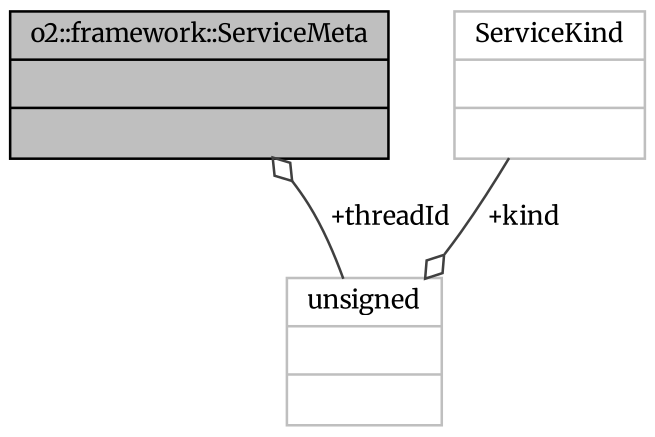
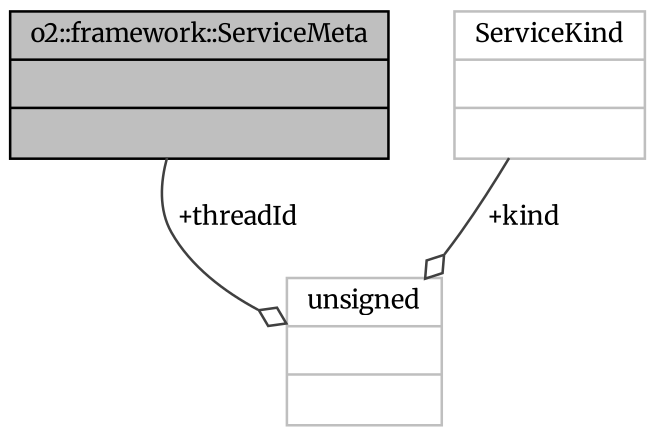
edge "unsigned" -> "o2::framework::ServiceMeta": reversed
